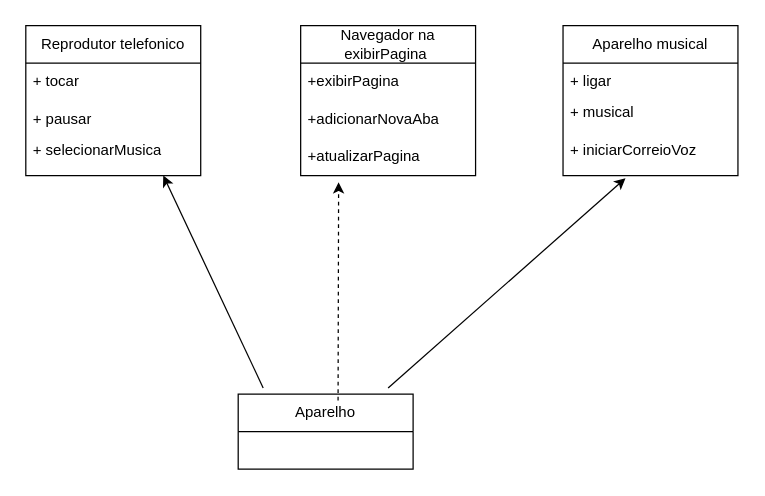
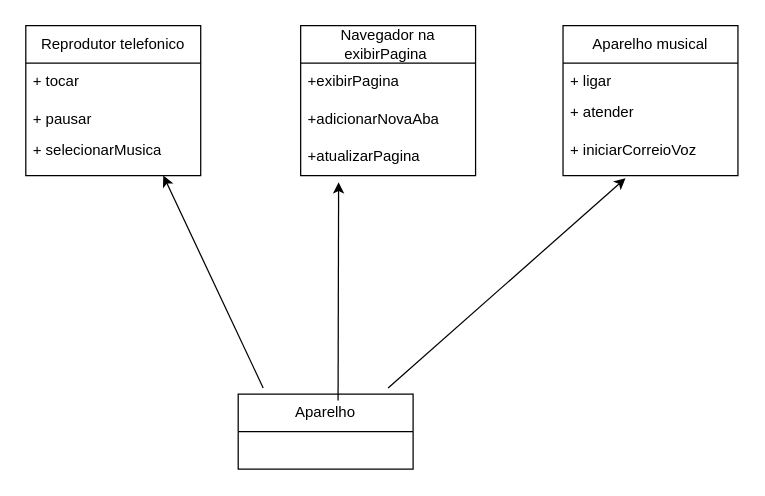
node "+ musical": label "+ musical" -> "+ atender"
edge "Aparelho" -> "+atualizarPagina": style dashed -> solid
